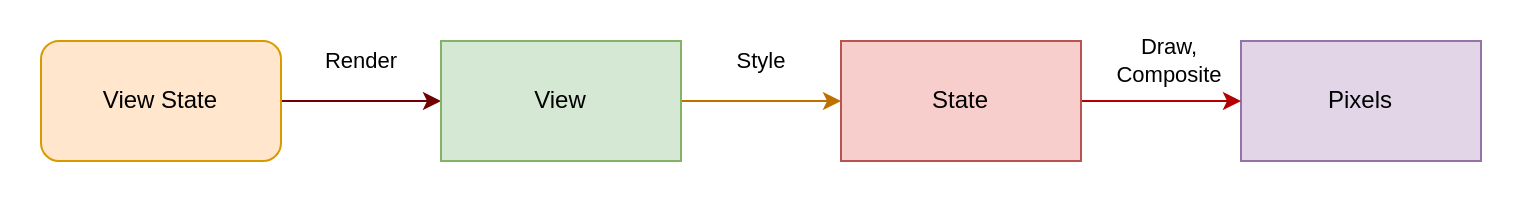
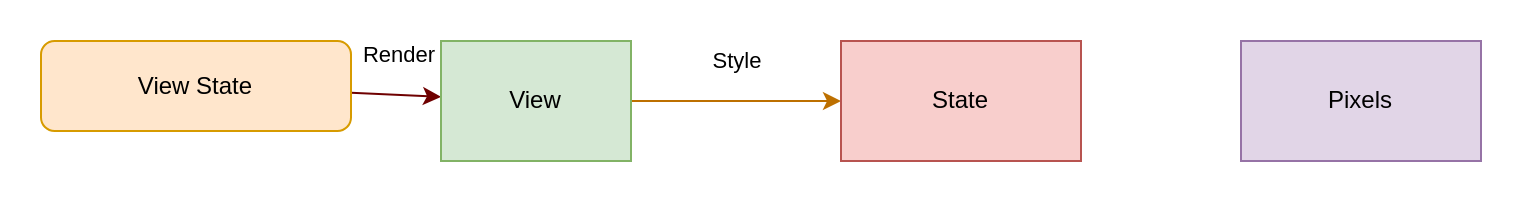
node "View State": size 240x120 -> 310x90
node "View": size 240x120 -> 190x120
edge "State" -> "Pixels": removed, label "Draw, Composite"
